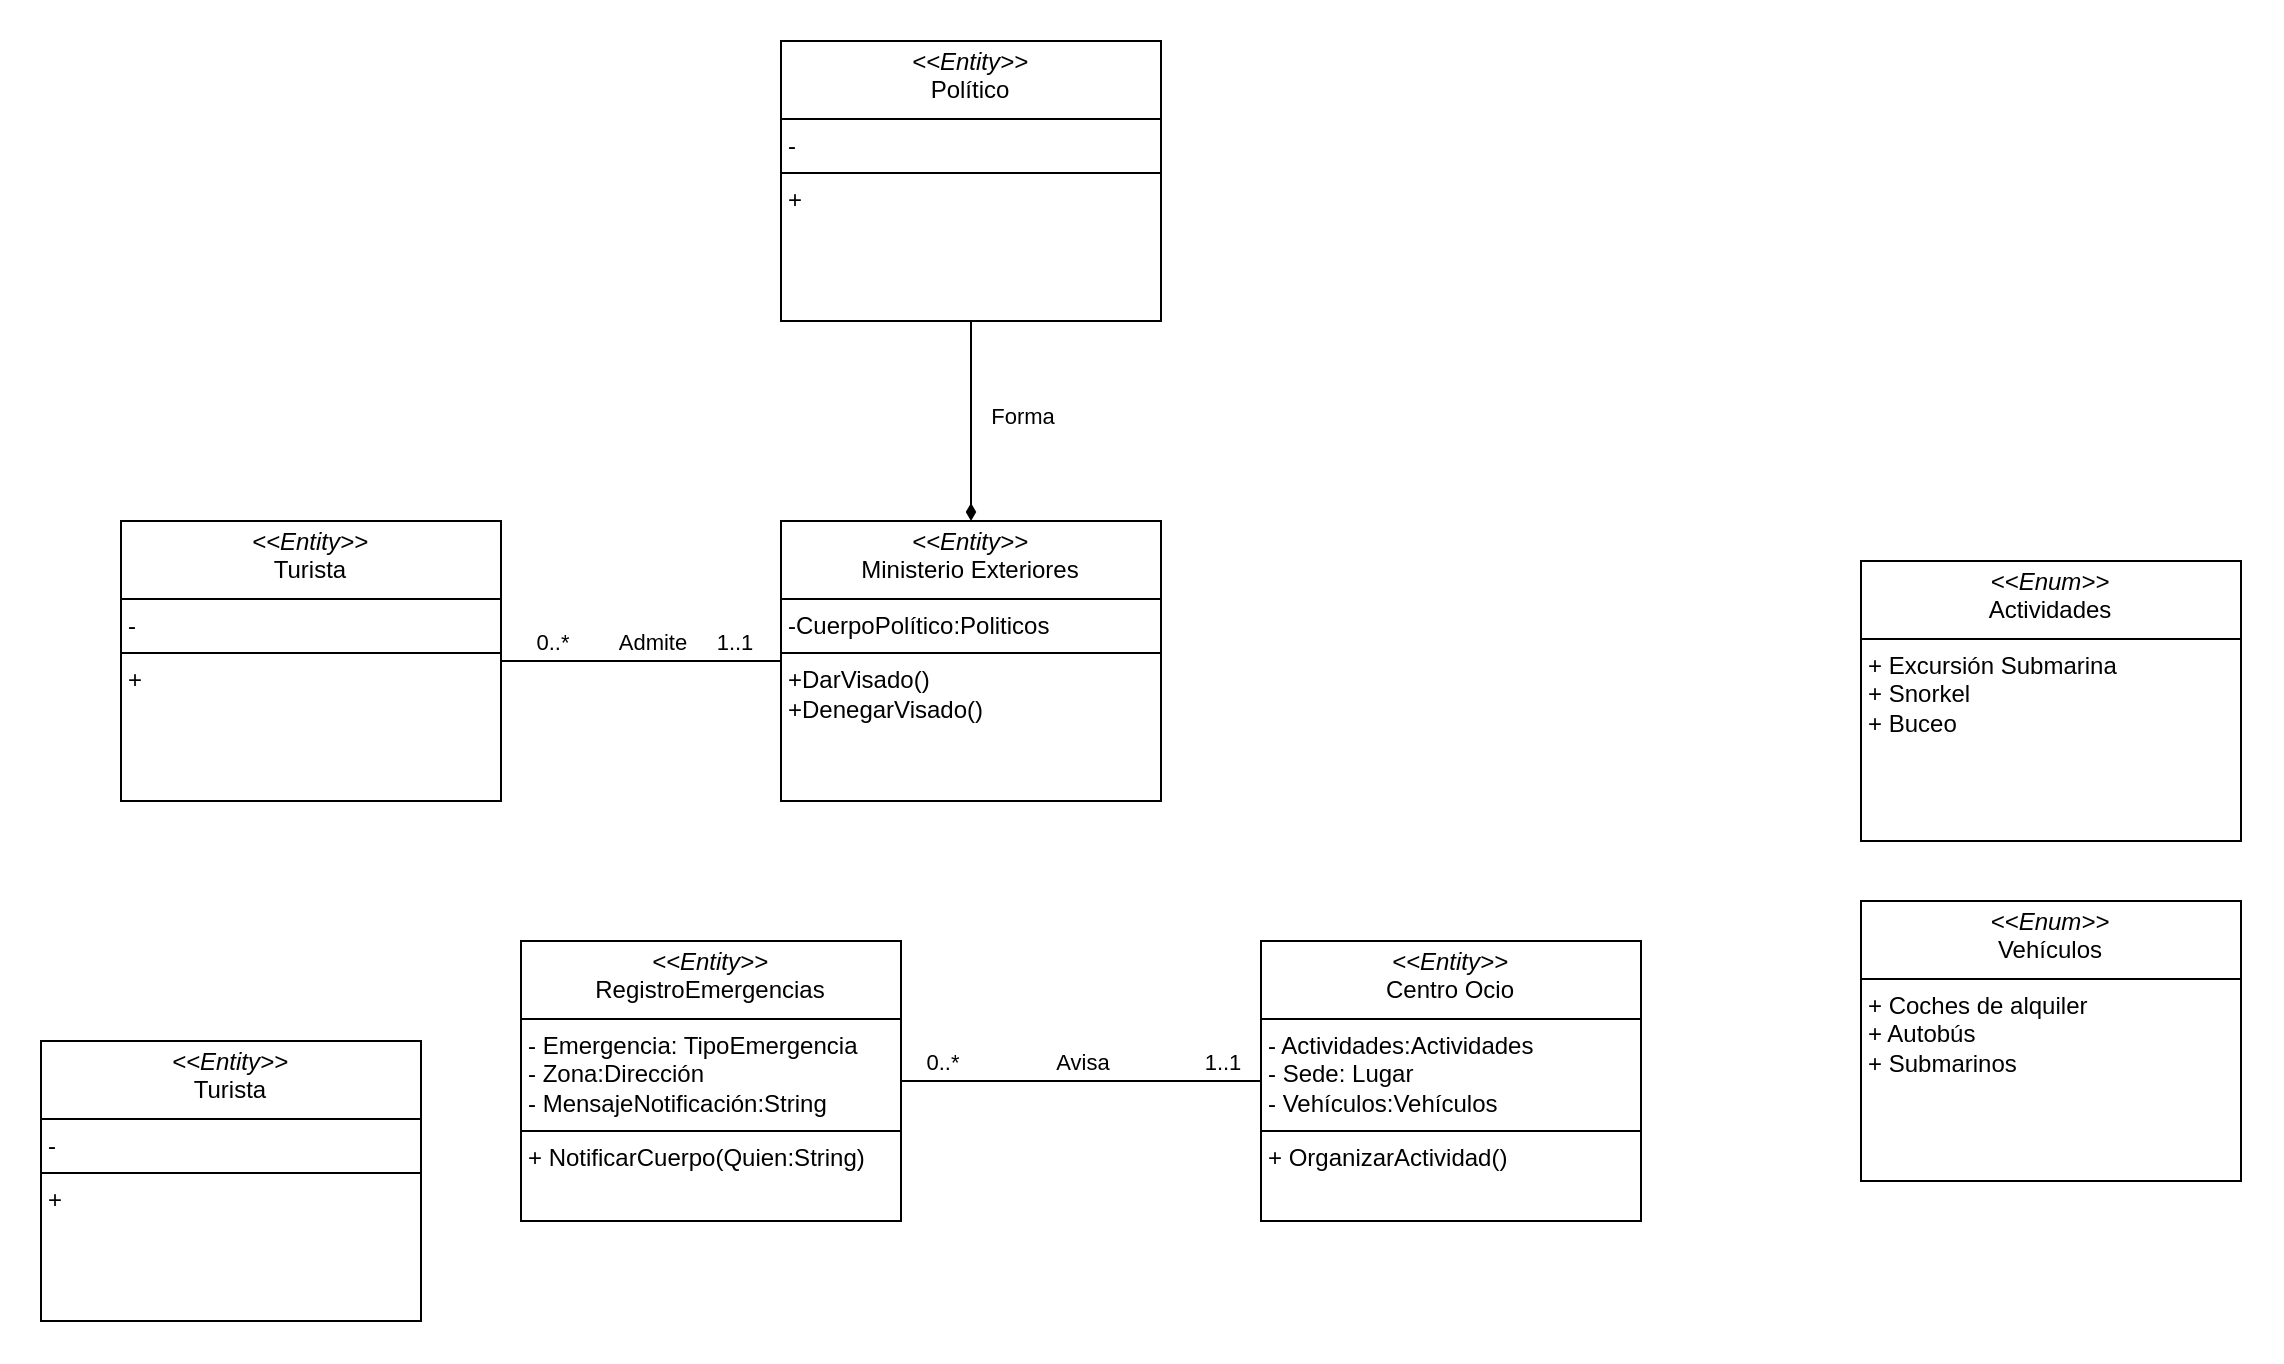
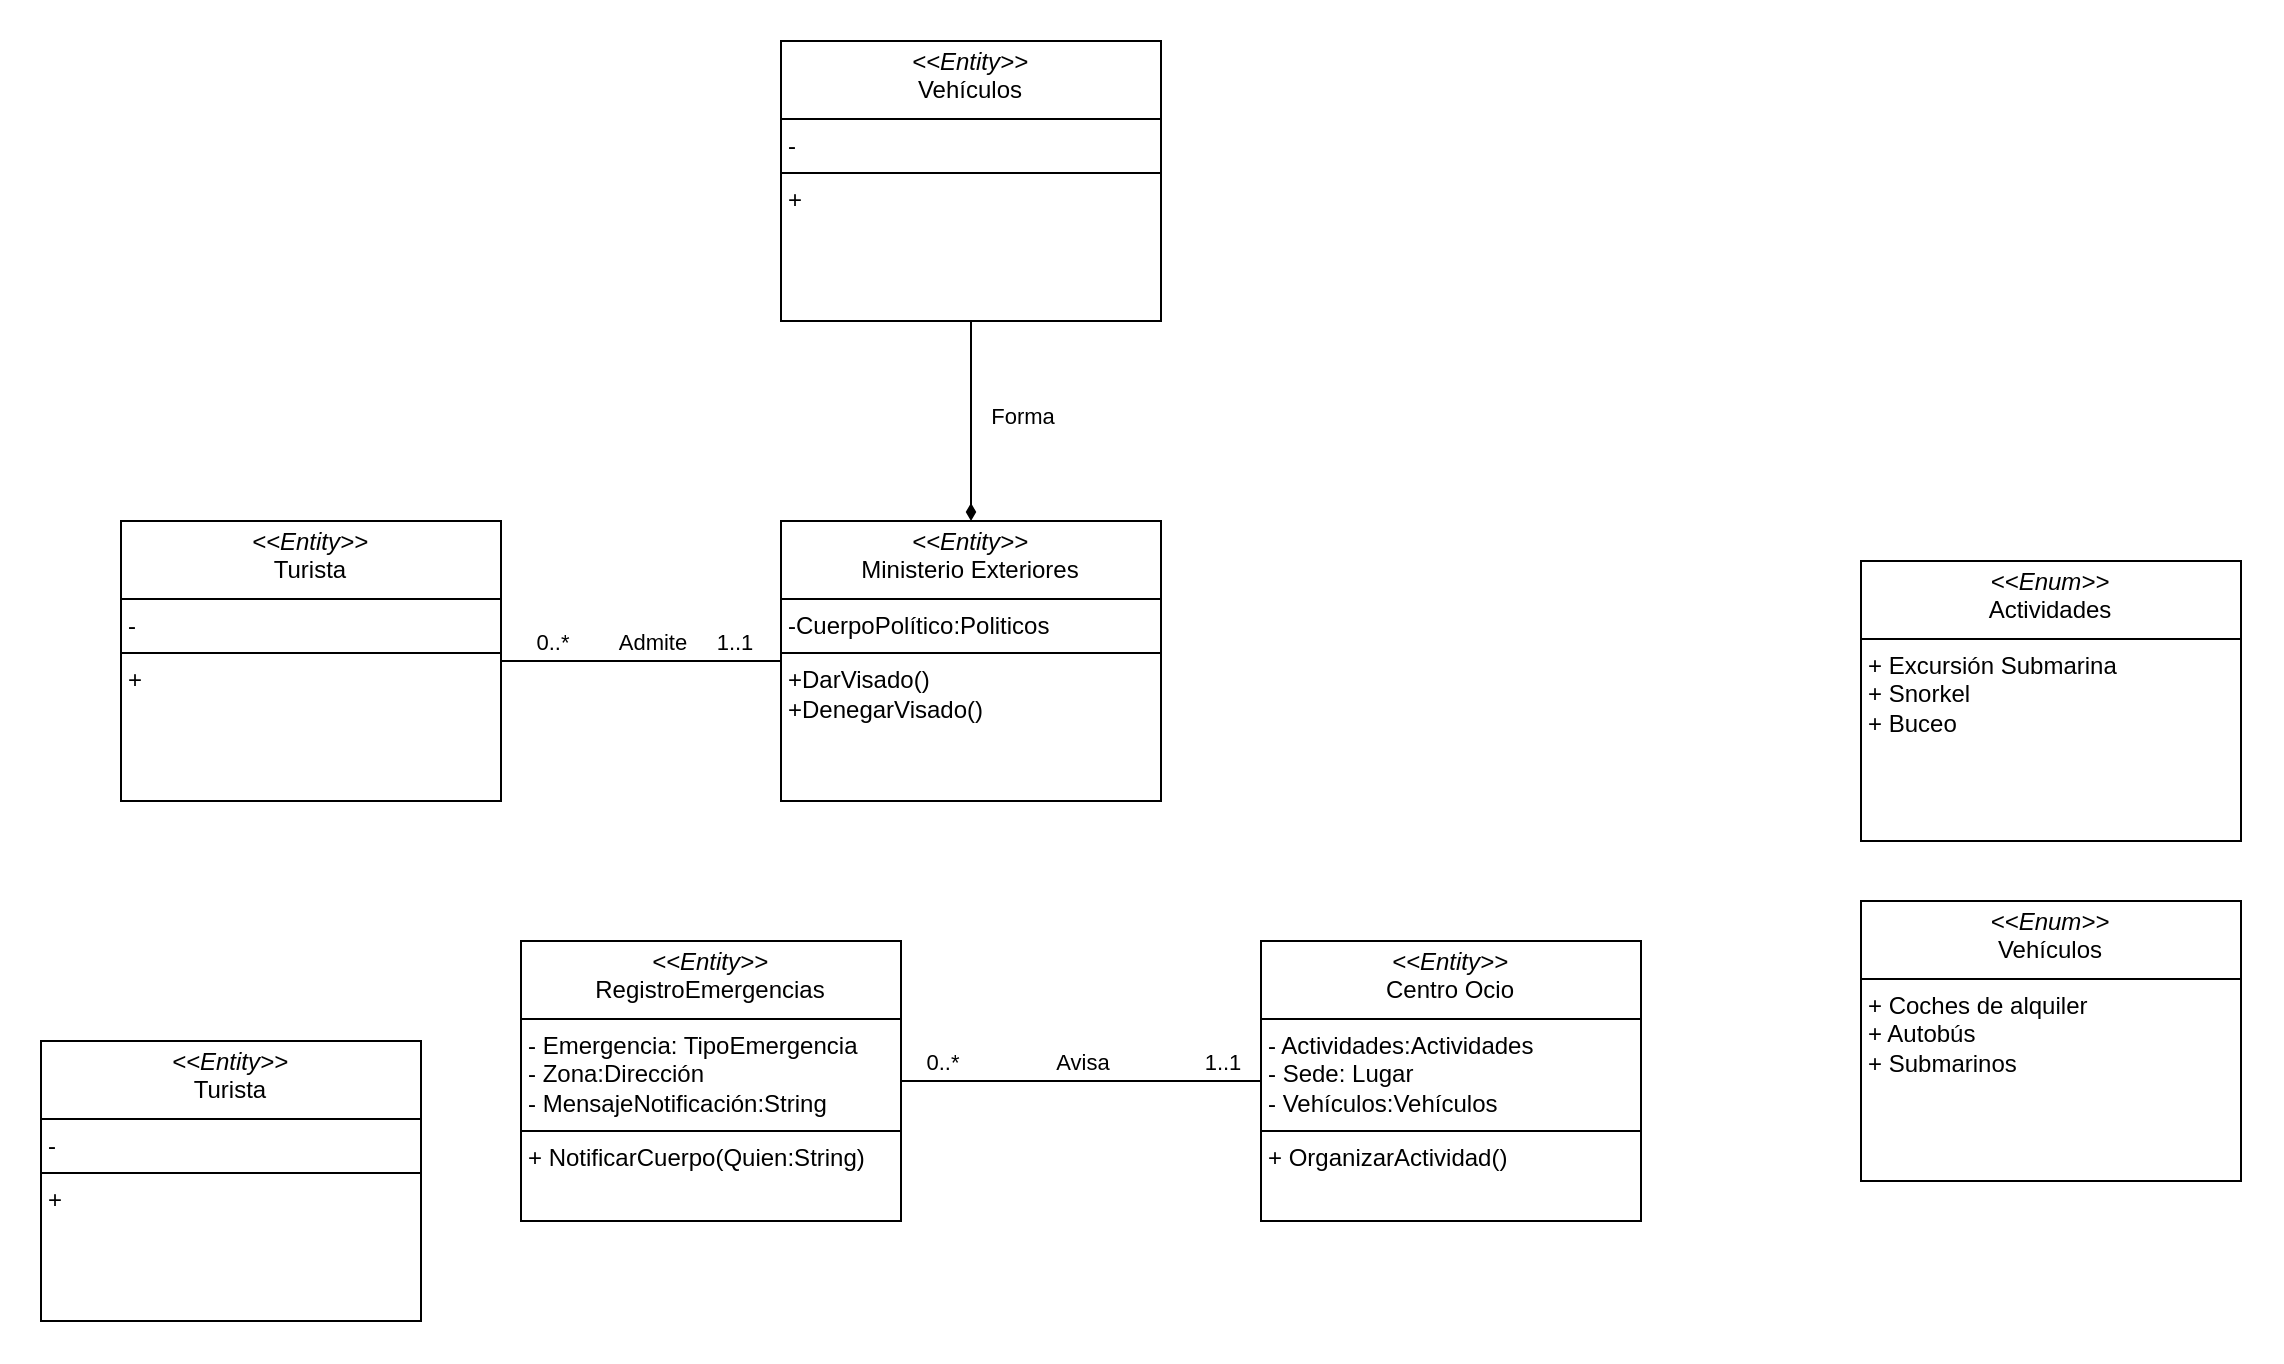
node "<<Entity>> Político - +": label "<<Entity>> Político - +" -> "<<Entity>> Vehículos - +"
